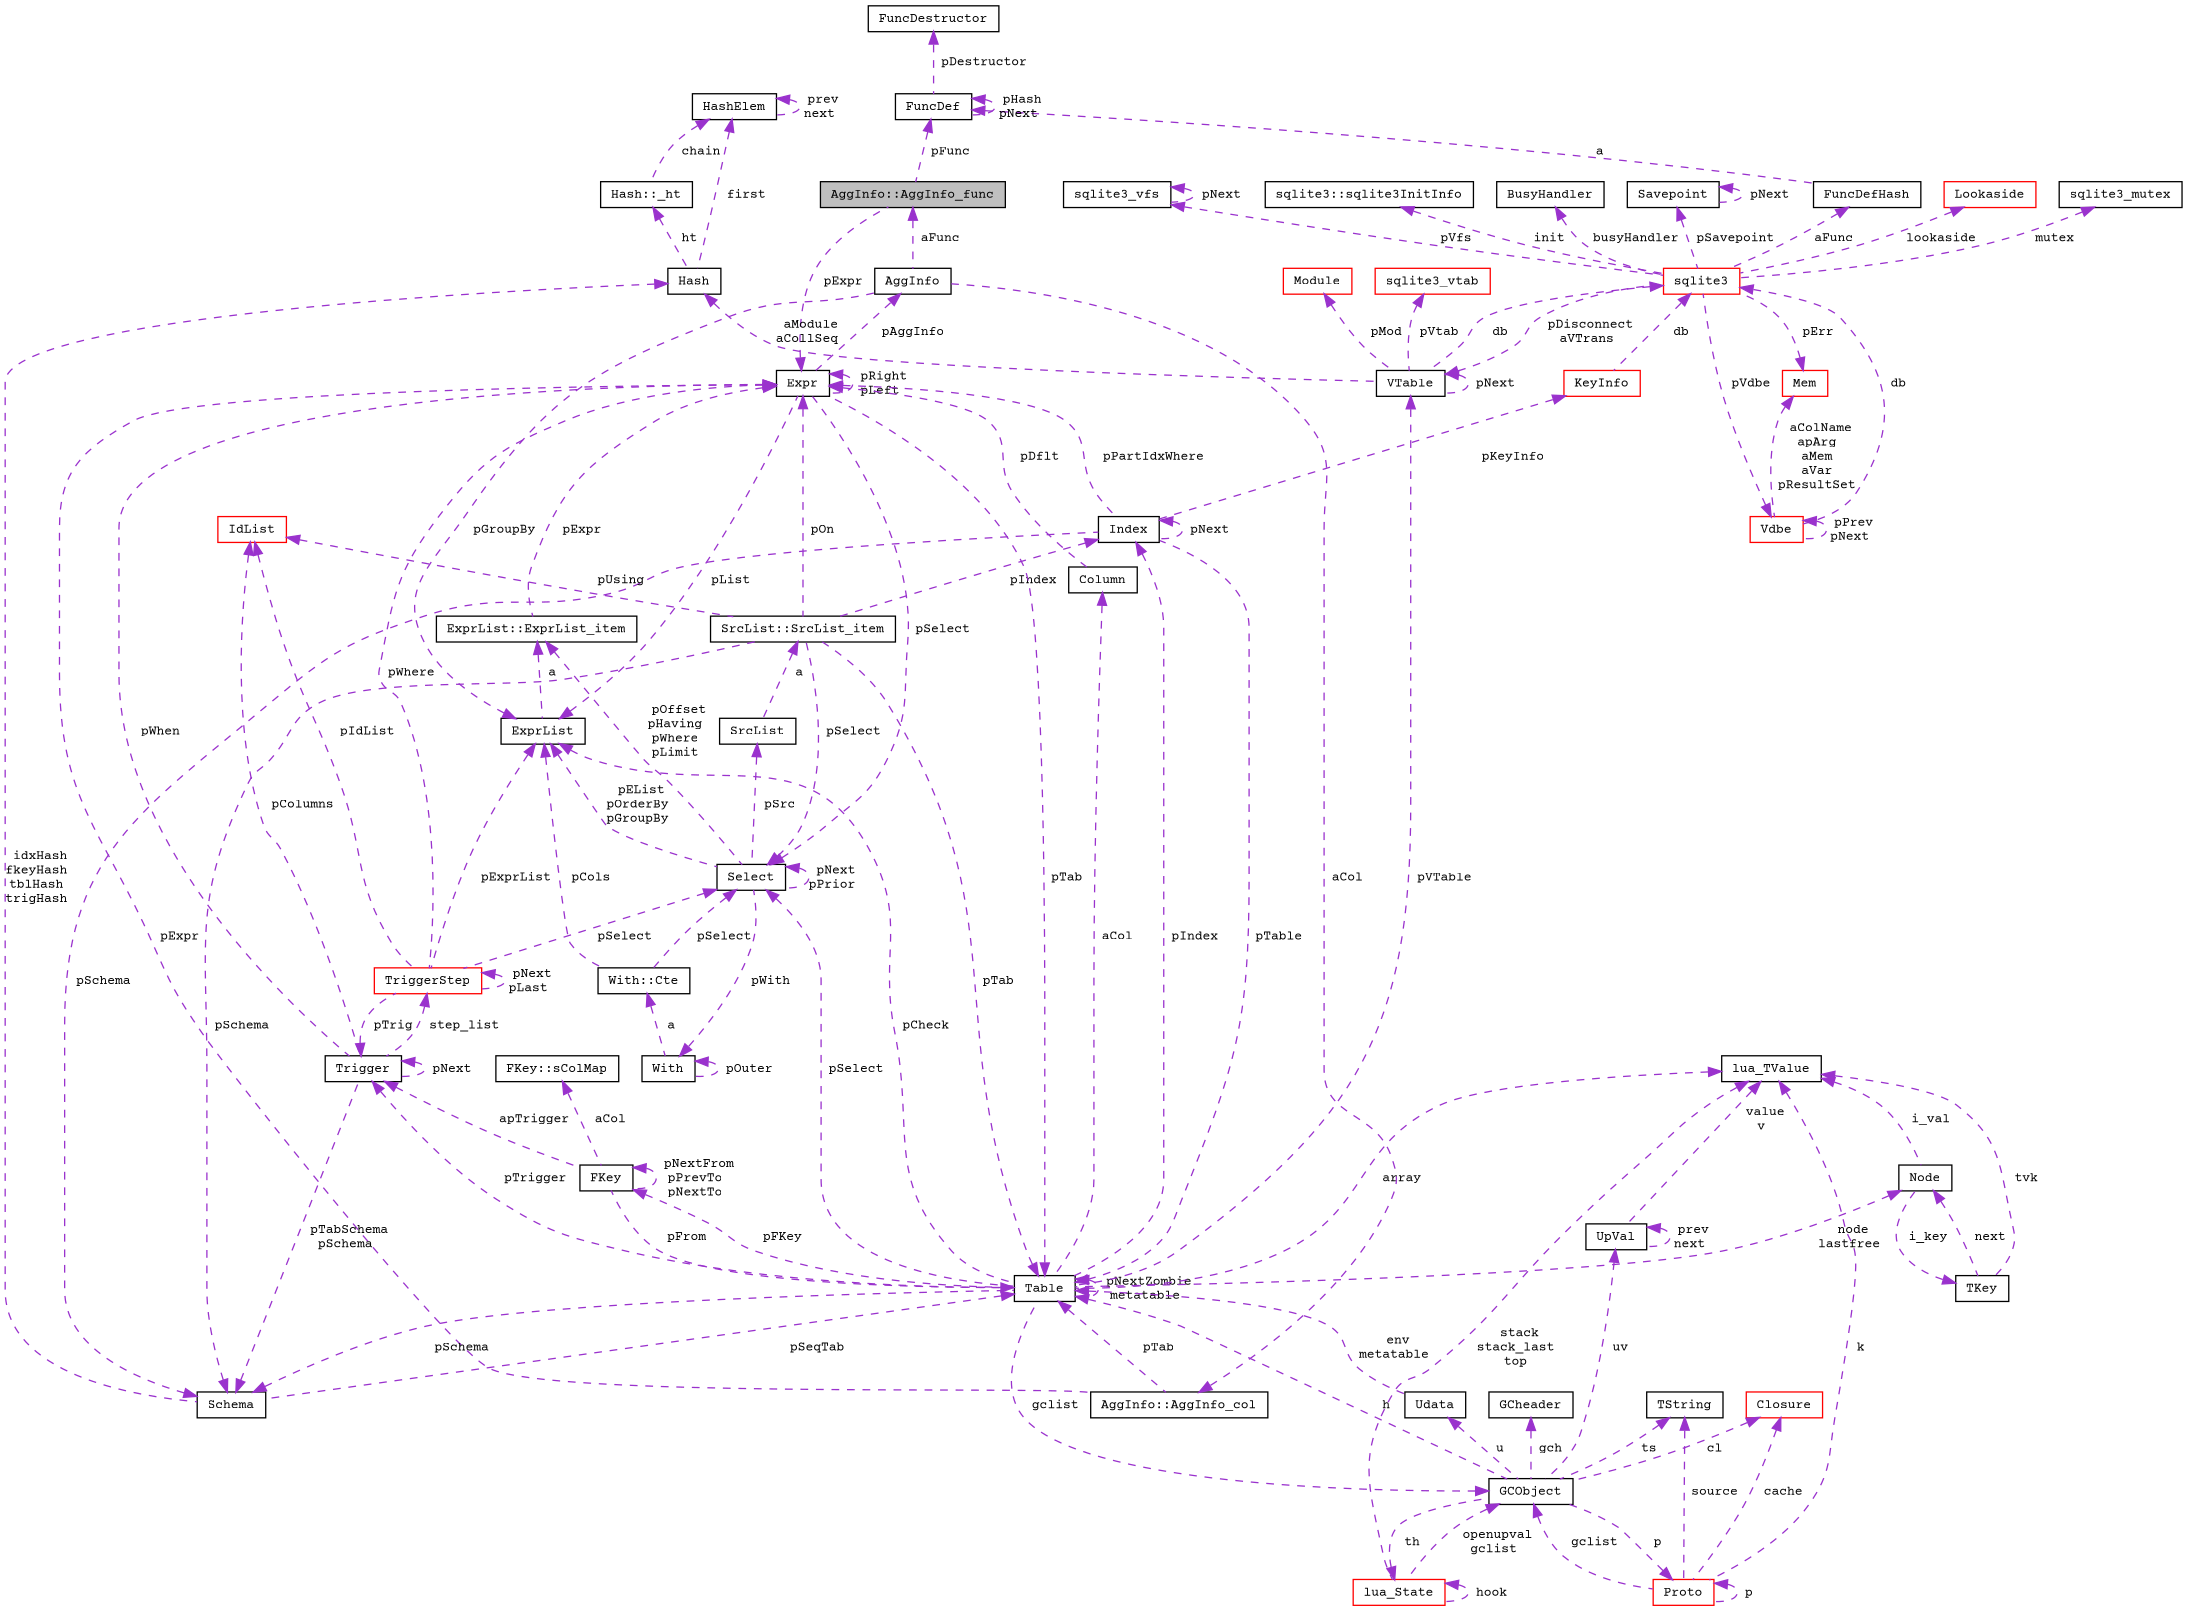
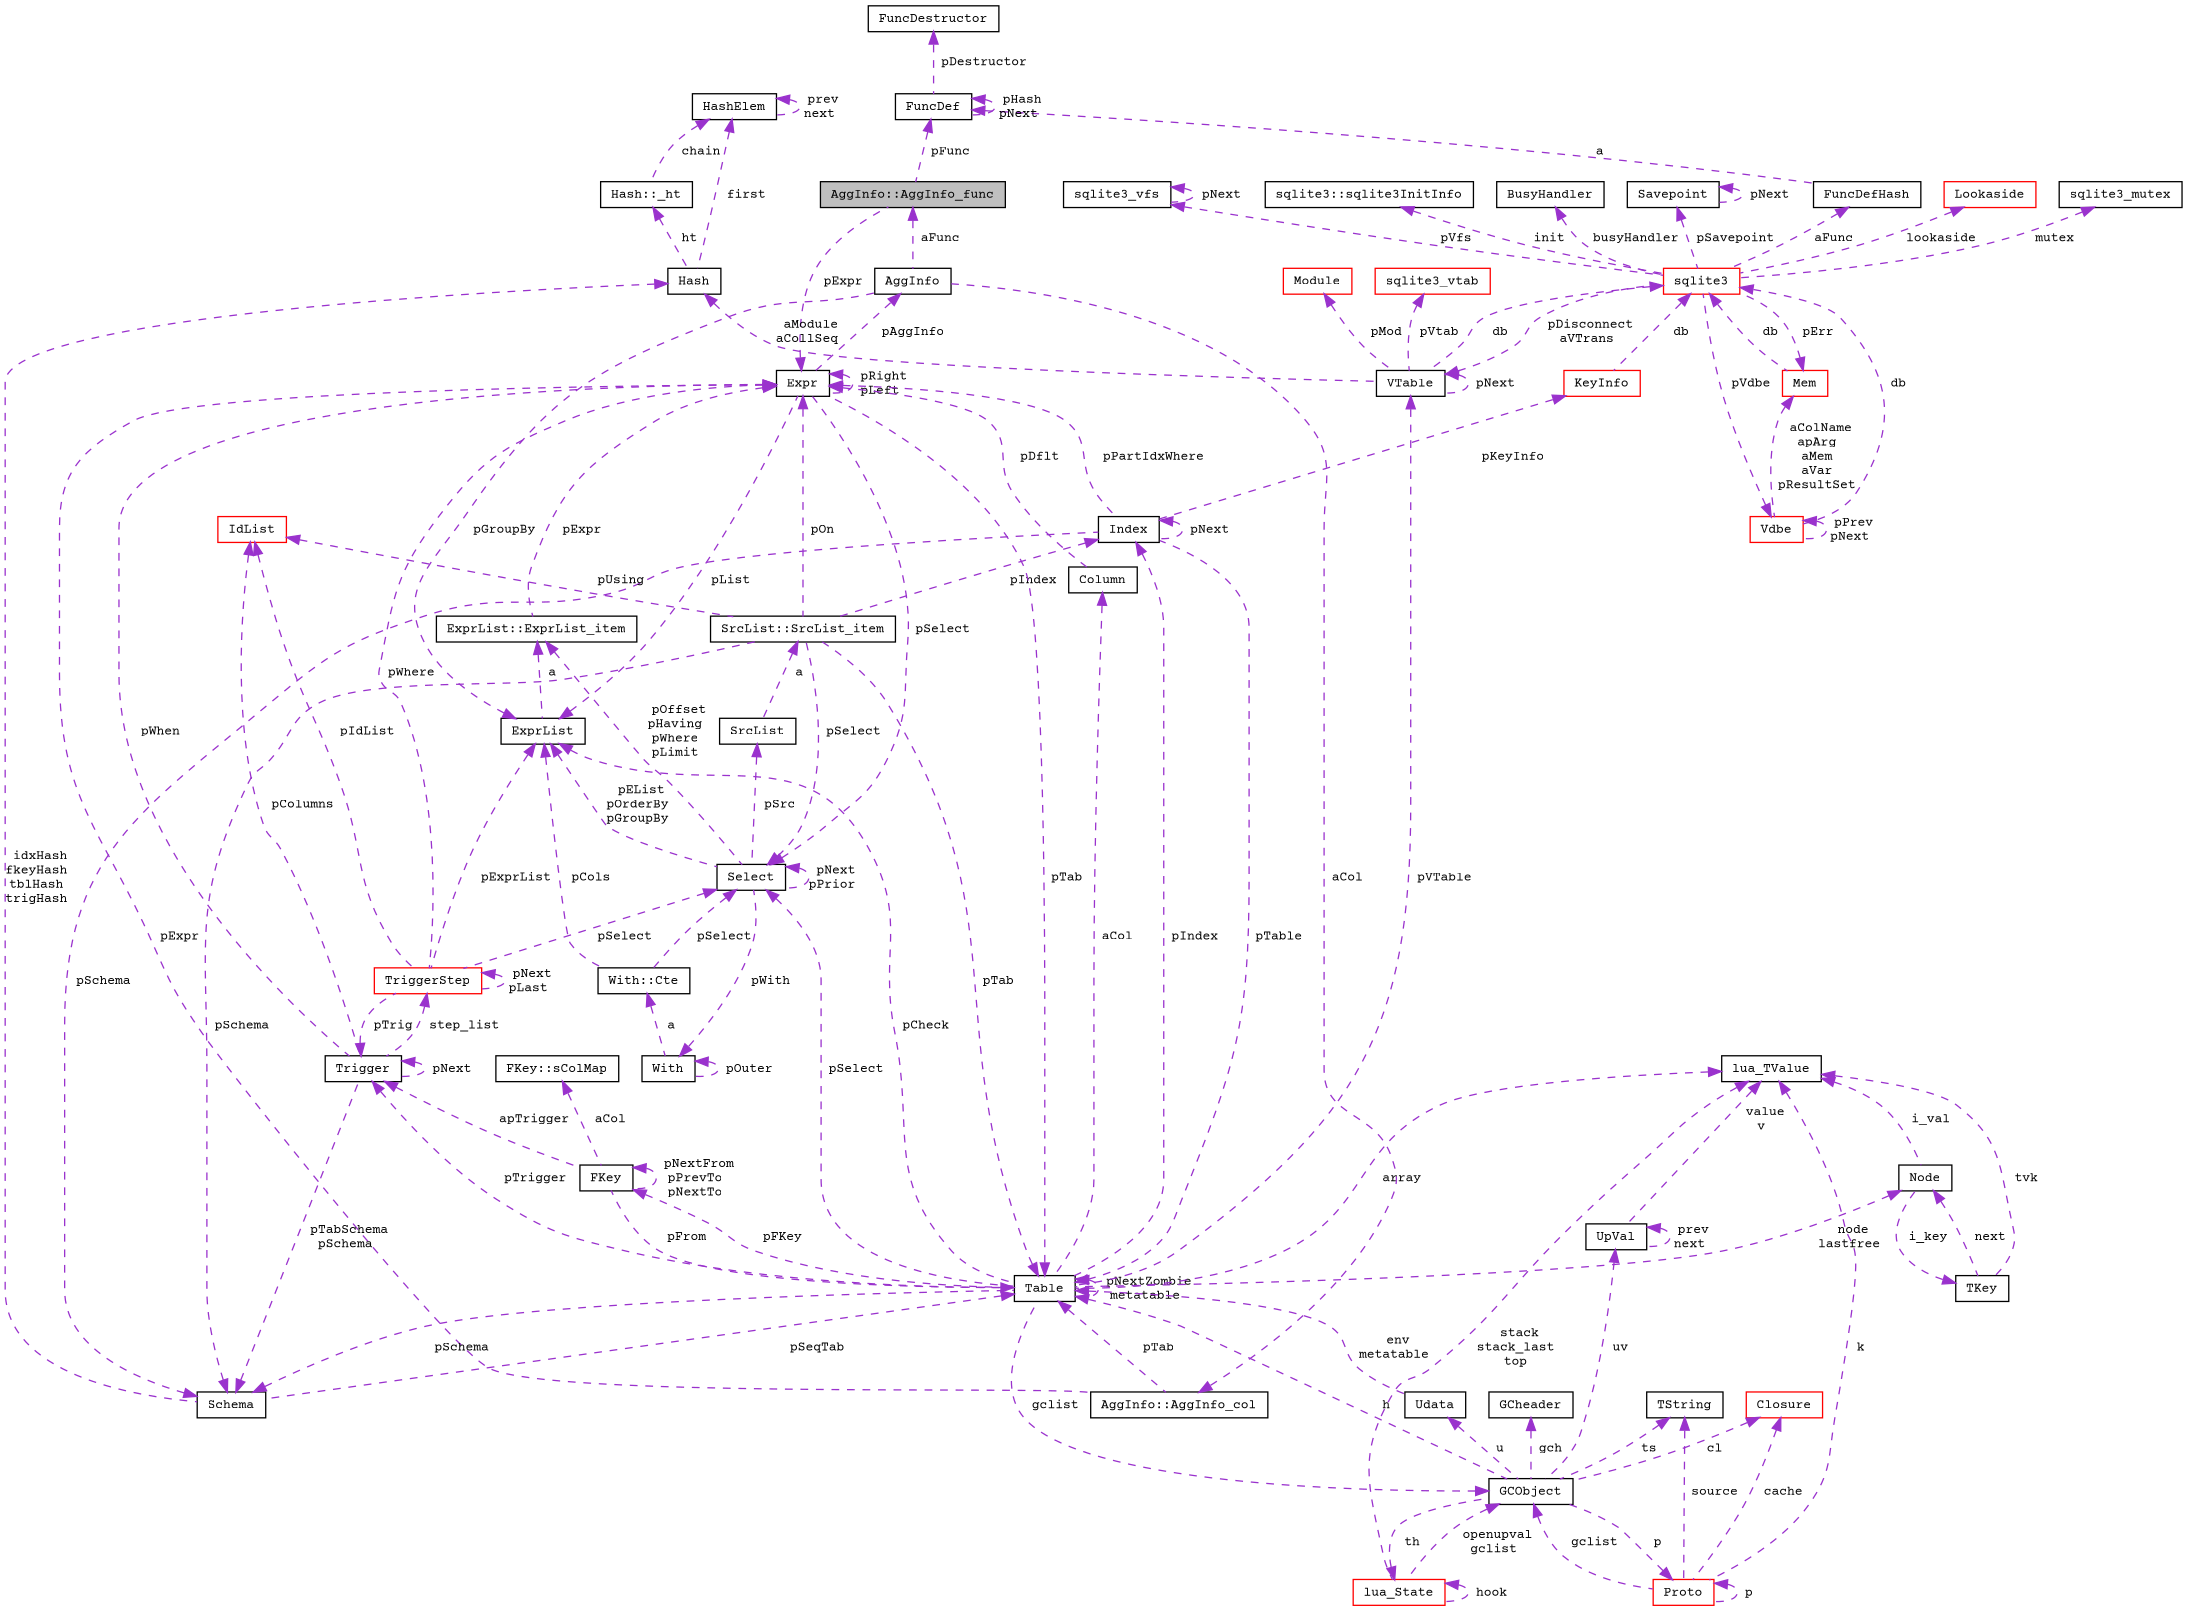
edge "Mem" -> "sqlite3": added, label "db"
